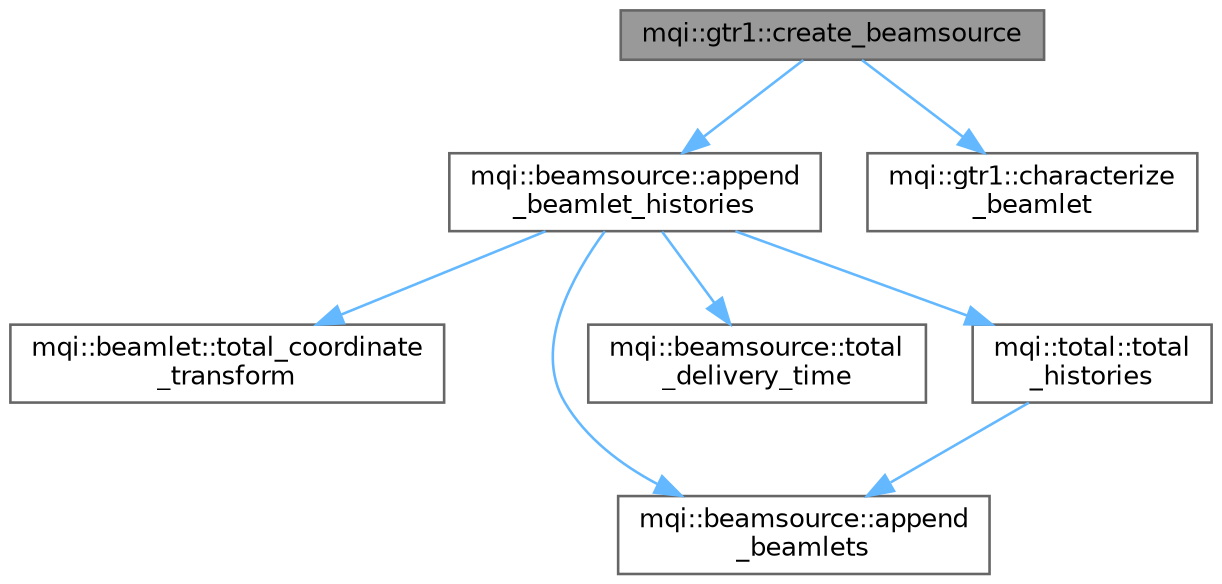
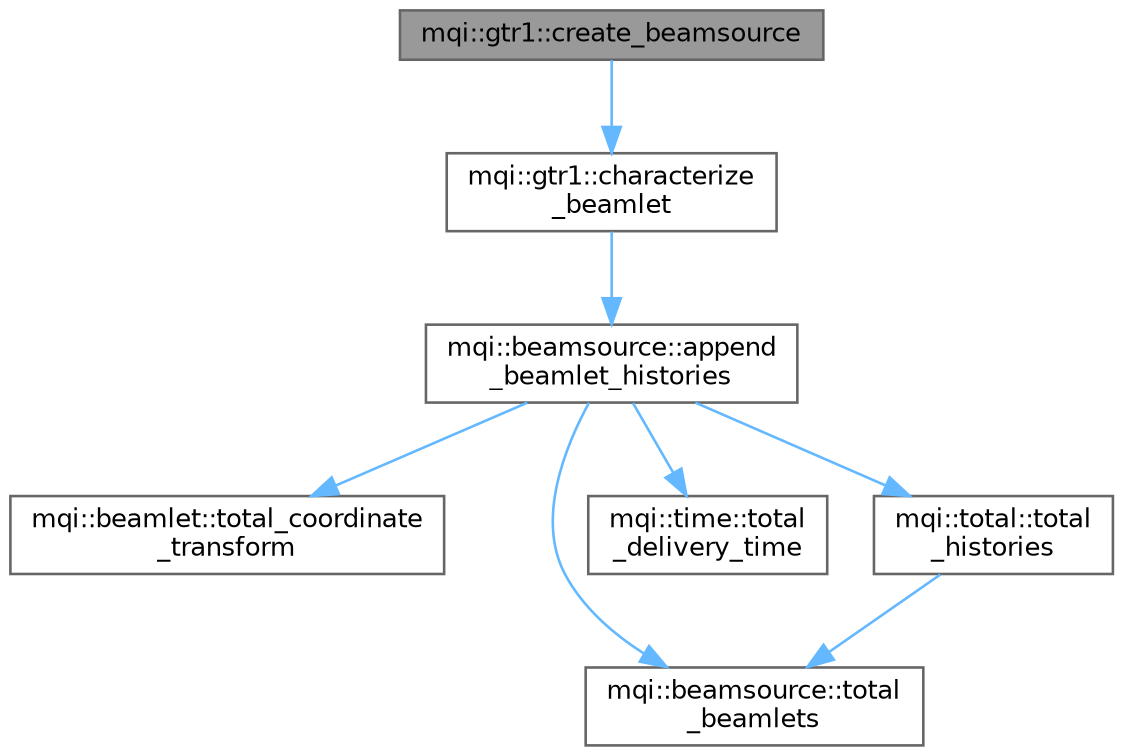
edge "mqi::gtr1::create_beamsource" -> "mqi::beamsource::append _beamlet_histories": now "mqi::gtr1::characterize _beamlet" -> "mqi::beamsource::append _beamlet_histories"
node "mqi::beamsource::total _delivery_time": label "mqi::beamsource::total _delivery_time" -> "mqi::time::total _delivery_time"
node "mqi::beamsource::append _beamlets": label "mqi::beamsource::append _beamlets" -> "mqi::beamsource::total _beamlets"
